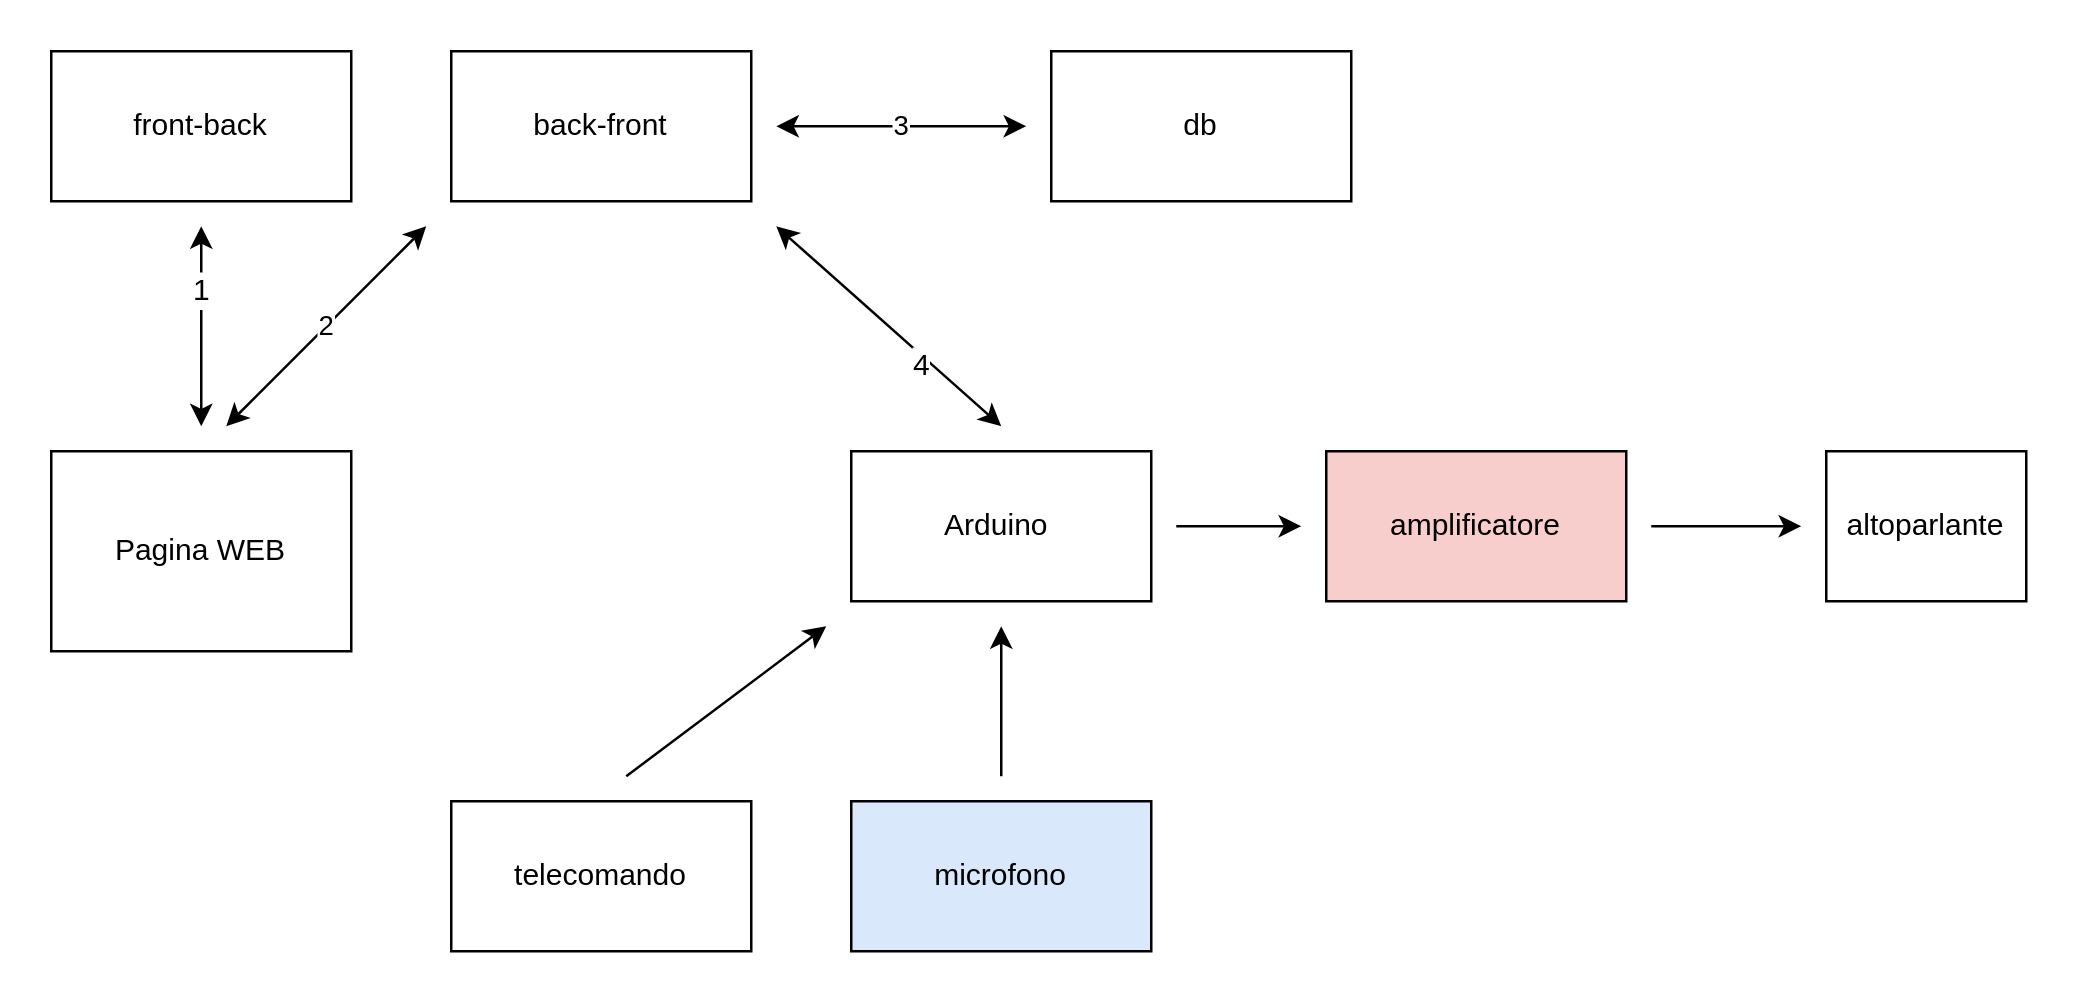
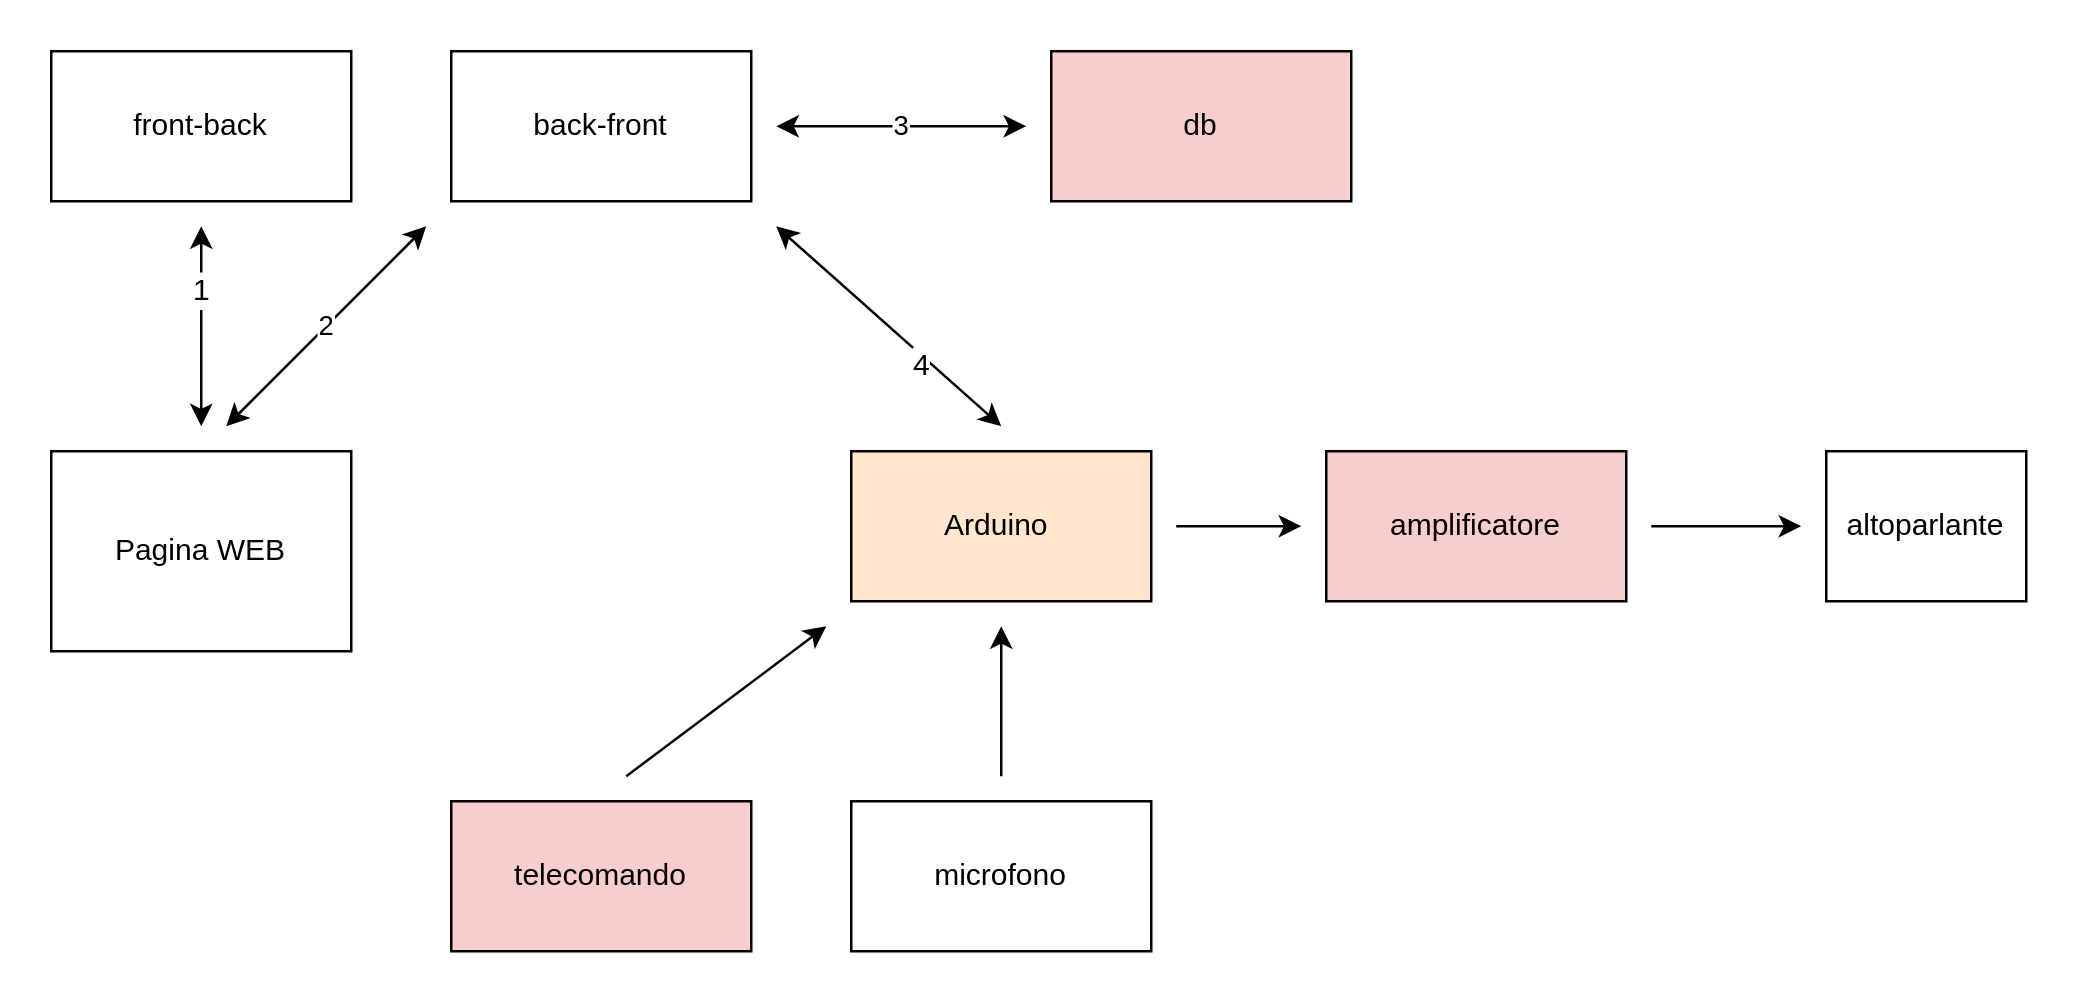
node "db": fillcolor #ffffff -> #f8cecc
node "Arduino": fillcolor #ffffff -> #ffe6cc
node "telecomando": fillcolor #ffffff -> #f8cecc
node "microfono": fillcolor #dae8fc -> #ffffff
